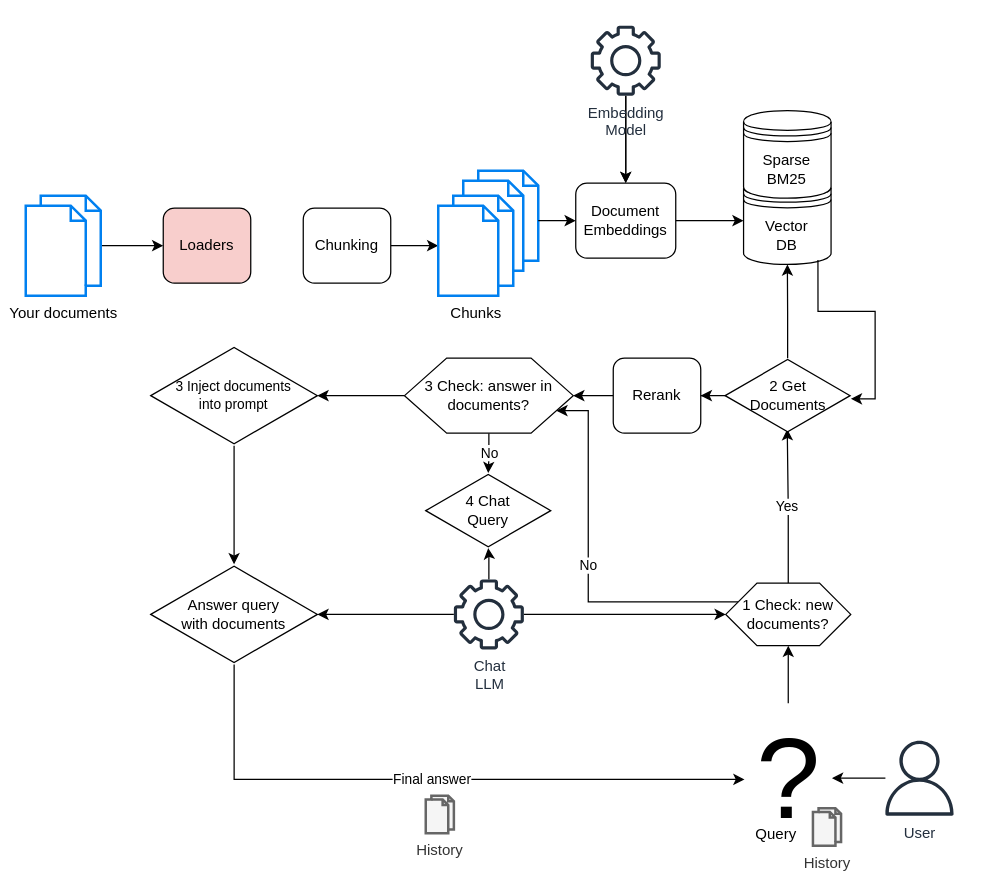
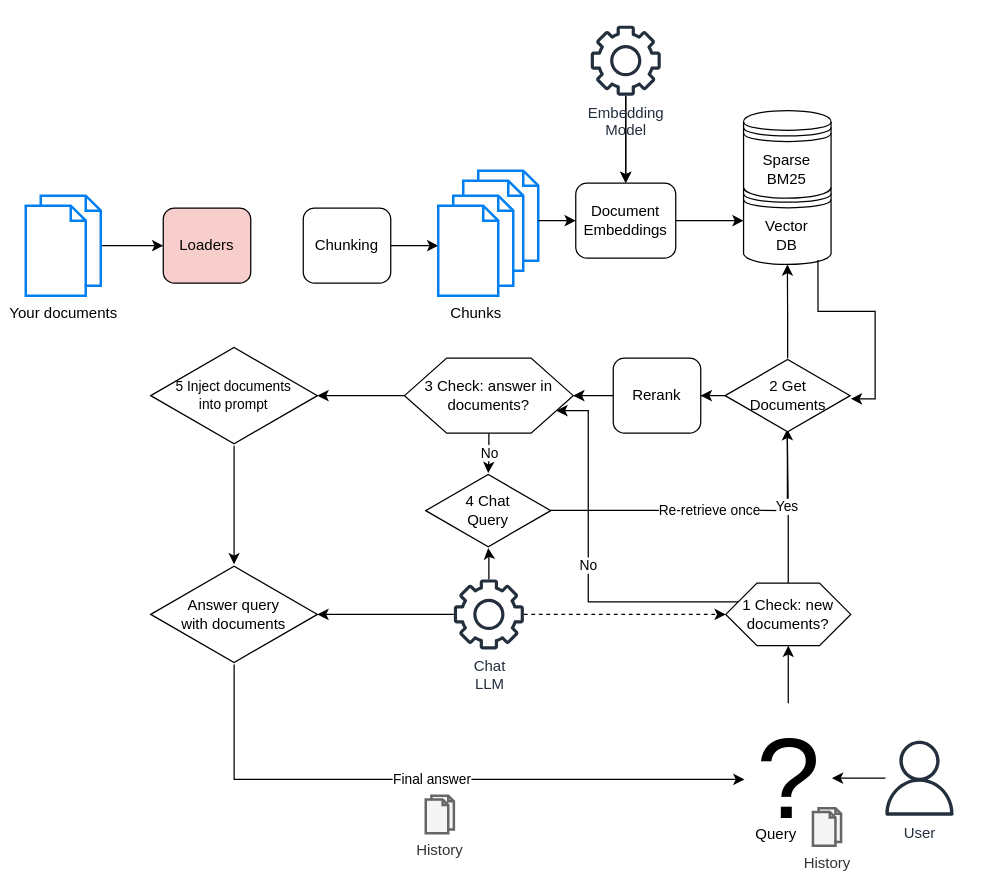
node "3 Inject documents into prompt": label "3 Inject documents into prompt" -> "5 Inject documents into prompt"
edge "2 Get Documents" -- "4 Chat Query": added, label "Re-retrieve once"
edge "Chat LLM" -> "1 Check: new documents?": style solid -> dashed
